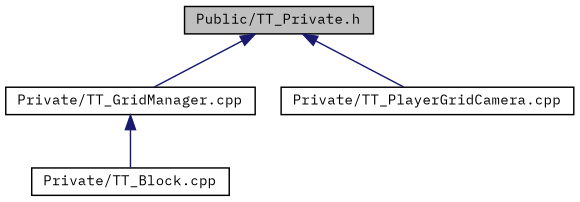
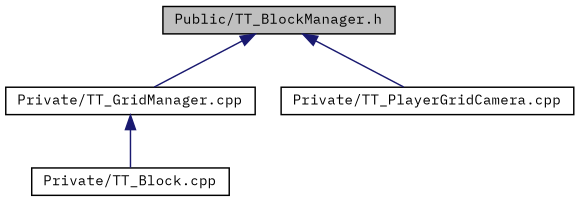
node "Public/TT_Private.h": label "Public/TT_Private.h" -> "Public/TT_BlockManager.h"
